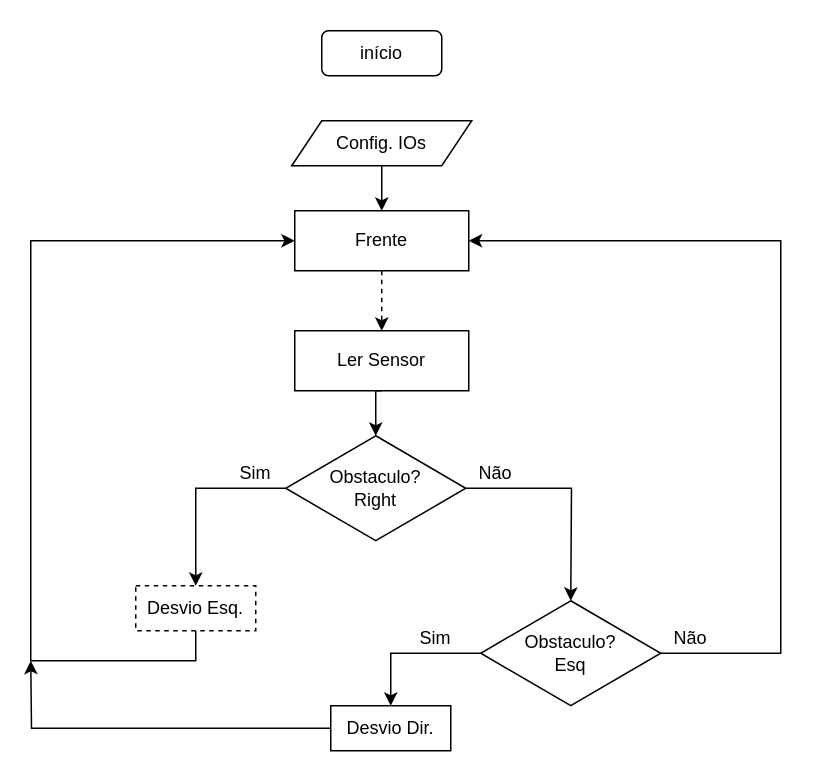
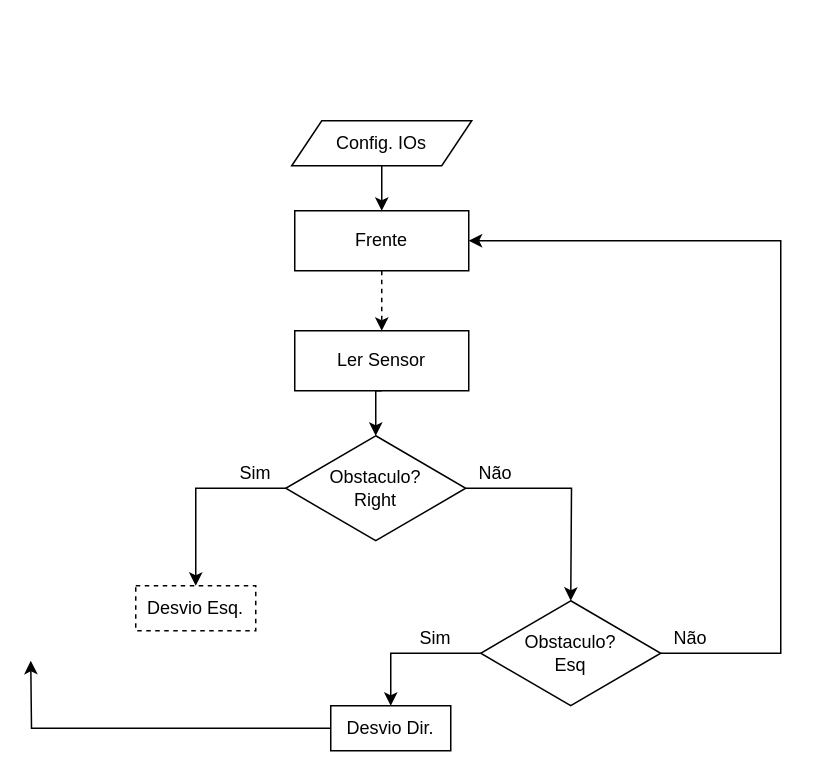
node "início": removed
edge "Desvio Esq." -> "Frente": removed
